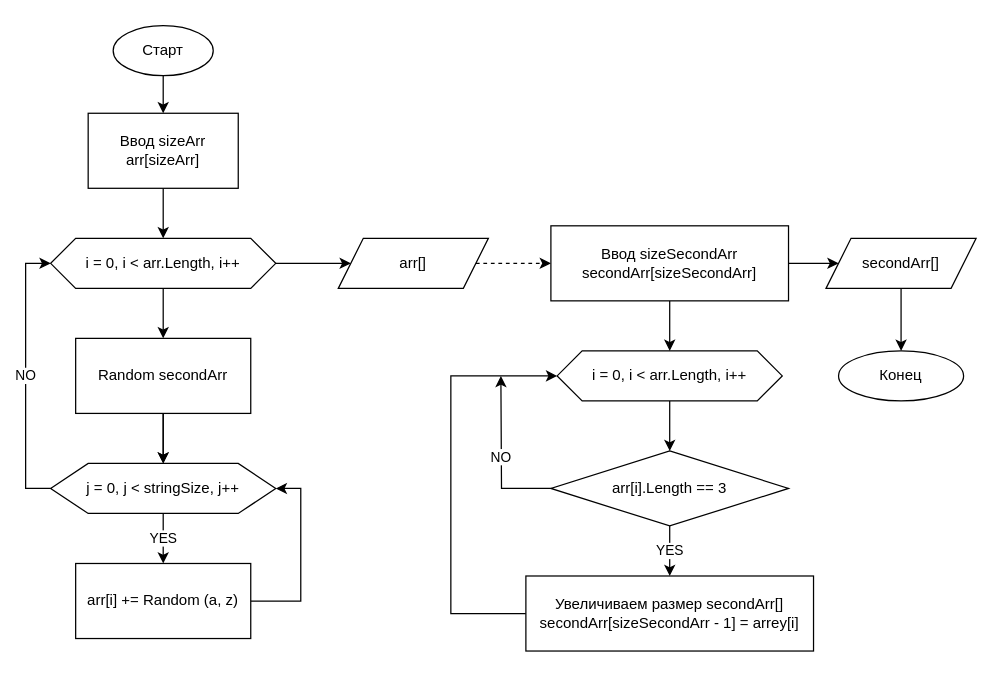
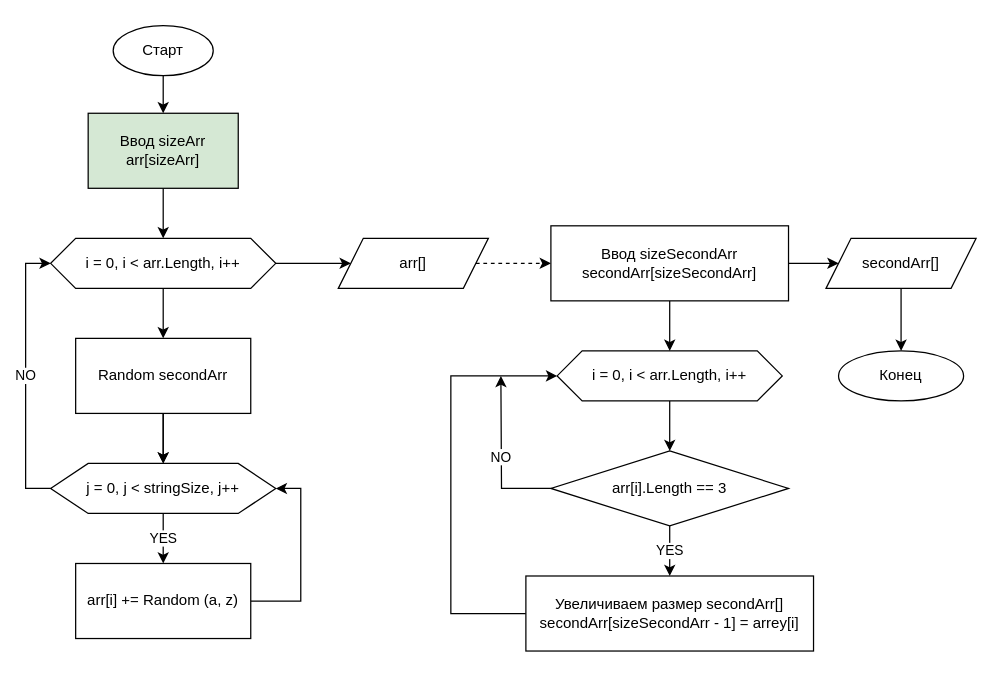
node "Ввод sizeArr arr[sizeArr]": fillcolor #ffffff -> #d5e8d4
